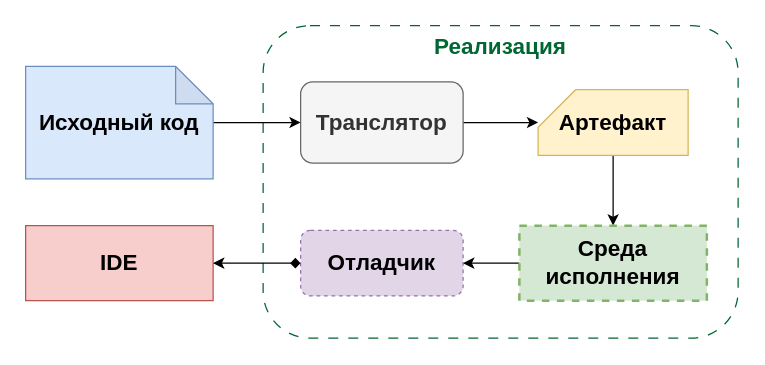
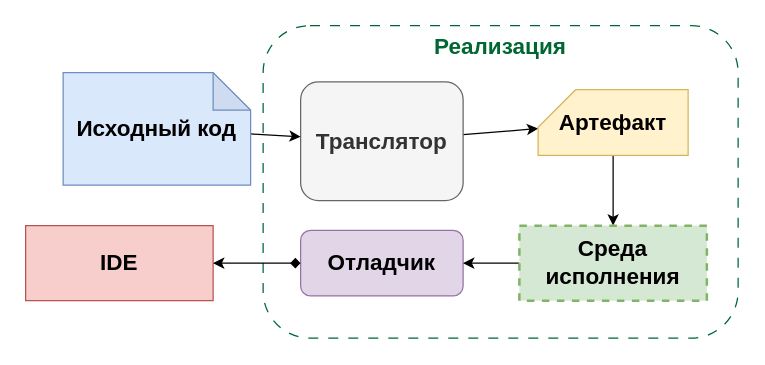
node "Исходный код": moved (119, 123) -> (157, 129)
node "Транслятор": size 163x81 -> 163x119
node "Отладчик": style dashed -> solid
